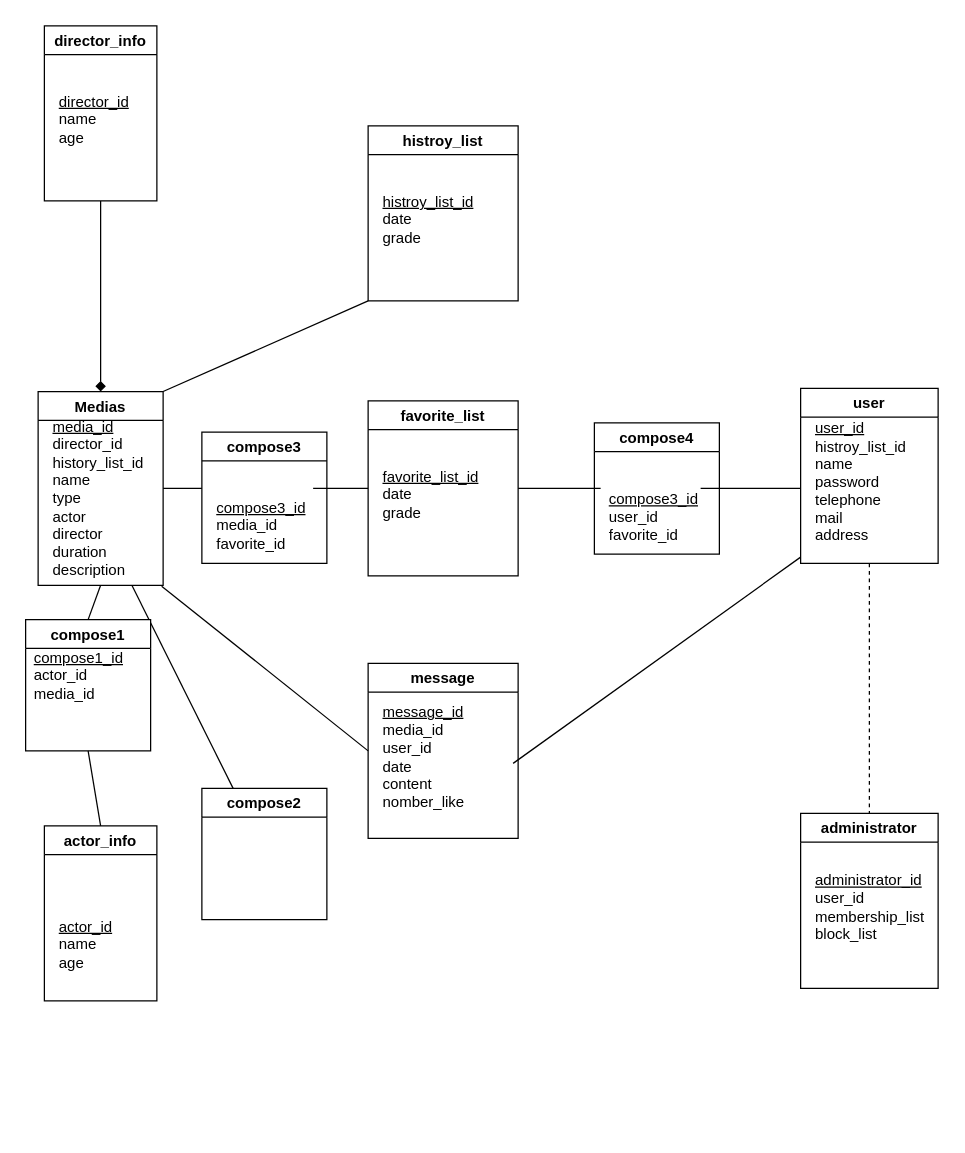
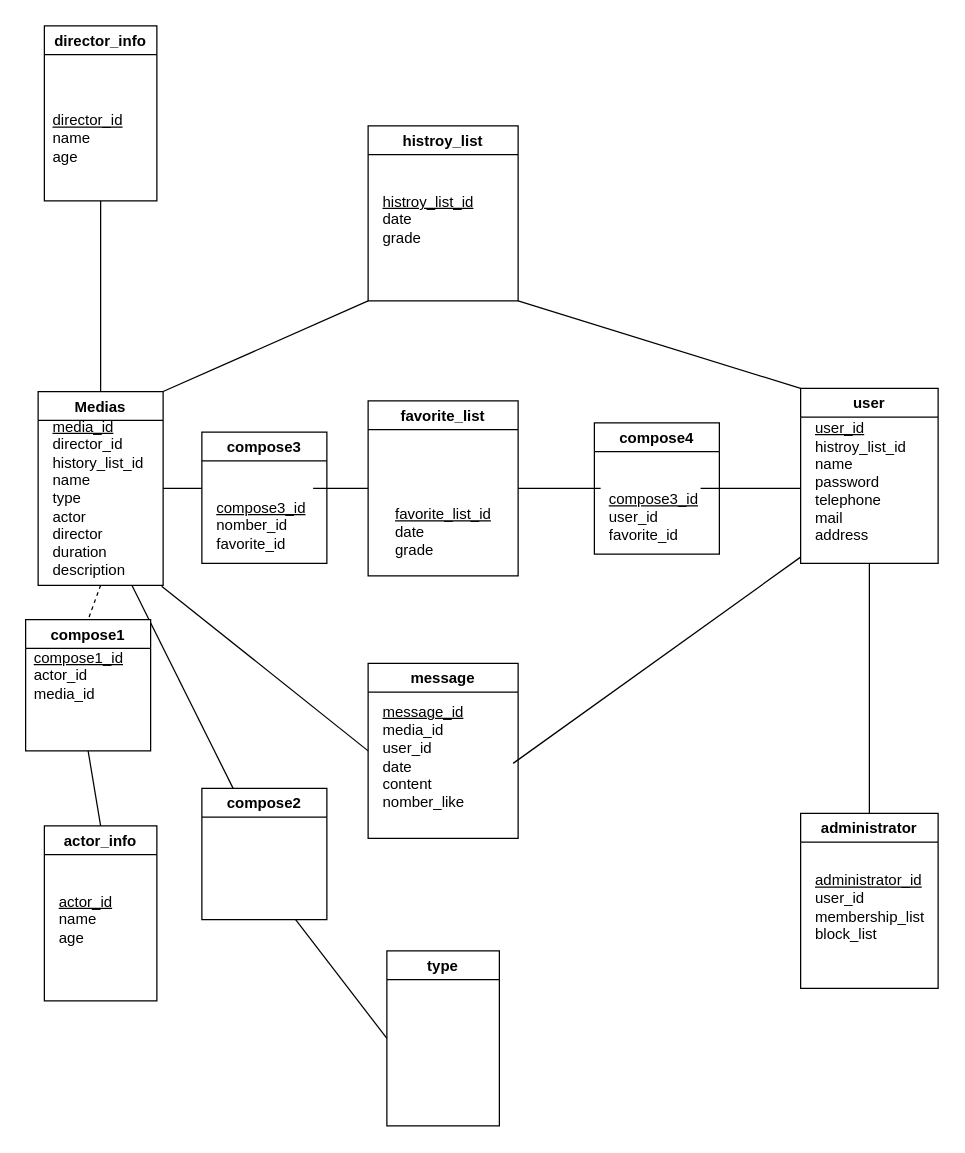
node "director_id name age": moved (101, 119) -> (94, 138)
edge "histroy_list" -- "user": added
edge "director_info" -> "Medias": arrowhead diamond -> none
node "favorite_list_id date grade": moved (437, 494) -> (449, 532)
node "compose3_id media_id favorite_id": label "compose3_id media_id favorite_id" -> "compose3_id nomber_id favorite_id"
edge "Medias" -- "compose1": style solid -> dashed
edge "user" -- "administrator": style dashed -> solid
node "actor_id name age": moved (94, 944) -> (94, 919)
edge "compose2" -- "type": added
node "type": added
